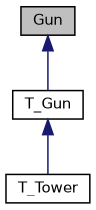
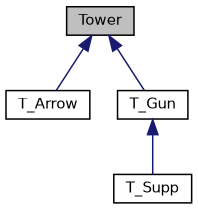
node "Gun": label "Gun" -> "Tower"
node "T_Arrow": added
node "T_Tower": label "T_Tower" -> "T_Supp"
